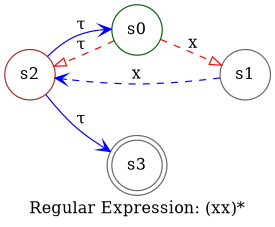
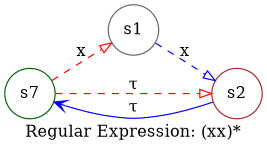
node "s0": label "s0" -> "s7"
edge "s1" -> "s2": arrowhead vee -> onormal
node "s3": removed
